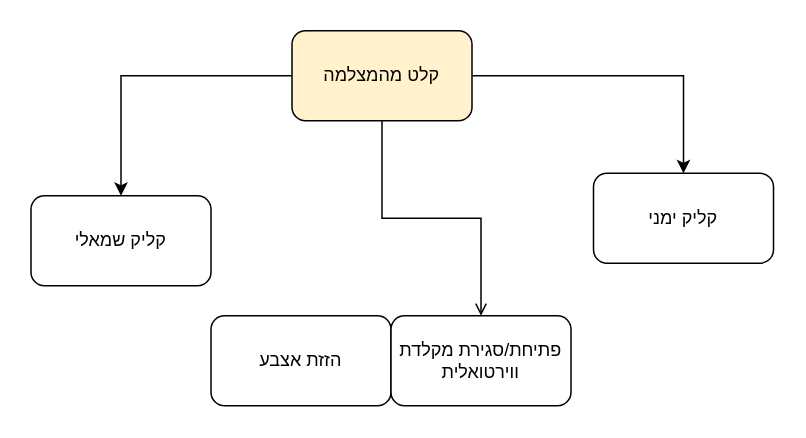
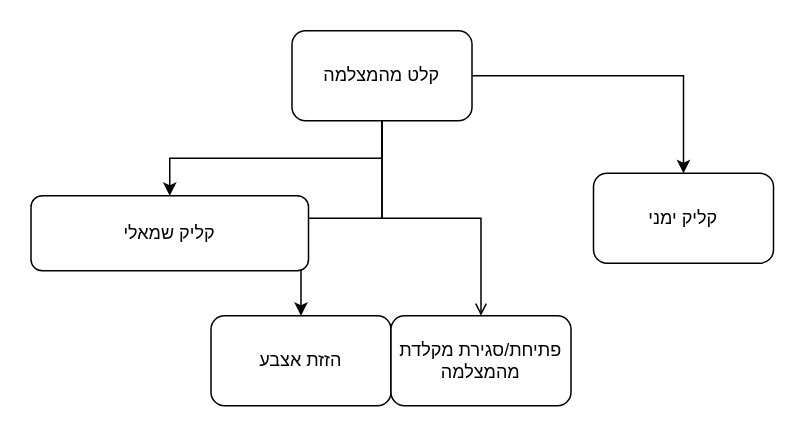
node "קלט מהמצלמה": fillcolor #fff2cc -> #ffffff
edge "קלט מהמצלמה" -> "הזזת אצבע": added
node "קליק שמאלי": size 180x90 -> 278x75
node "פתיחת/סגירת מקלדת ווירטואלית": label "פתיחת/סגירת מקלדת ווירטואלית" -> "פתיחת/סגירת מקלדת מהמצלמה"
